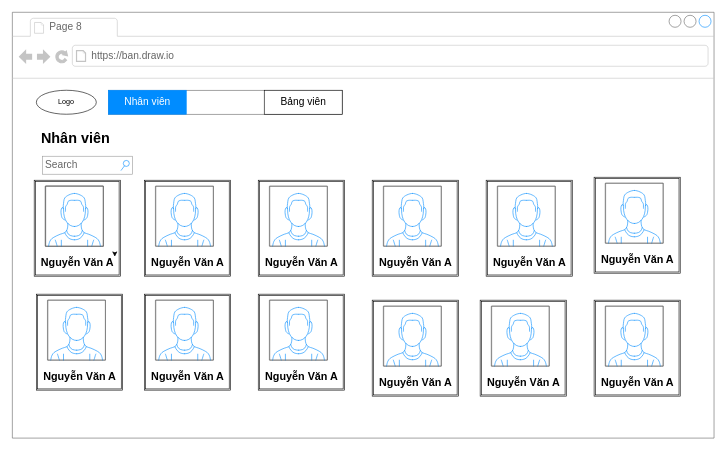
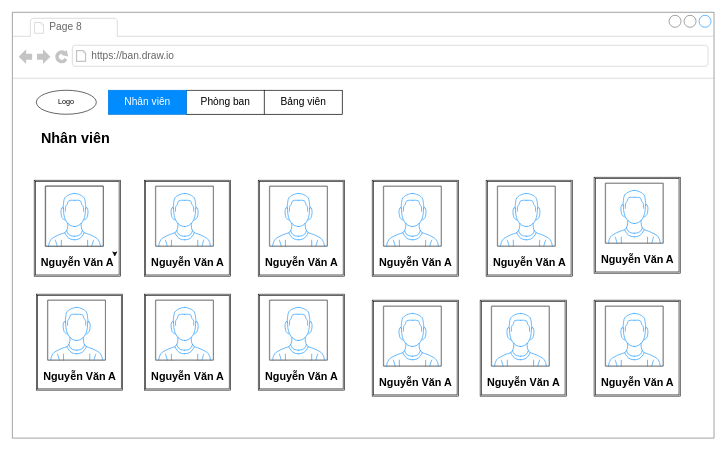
node "Phòng ban": added
node "Search": removed
